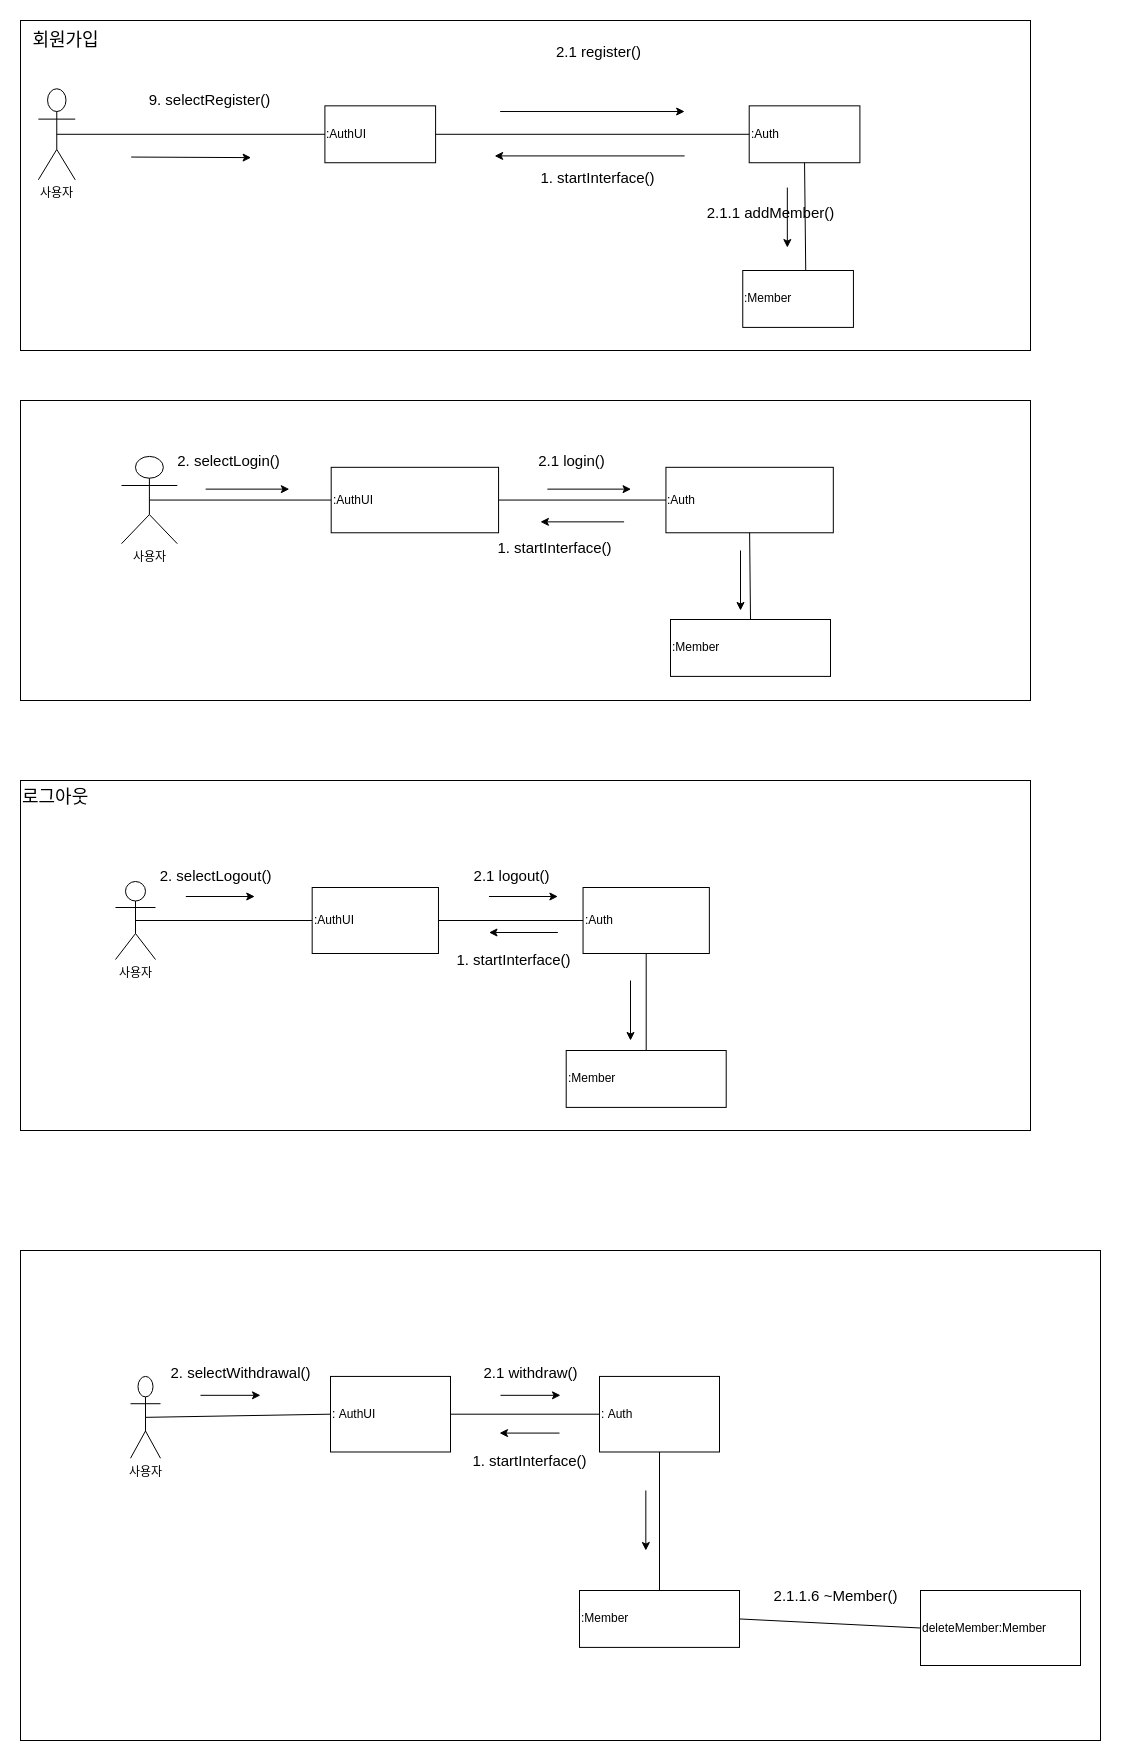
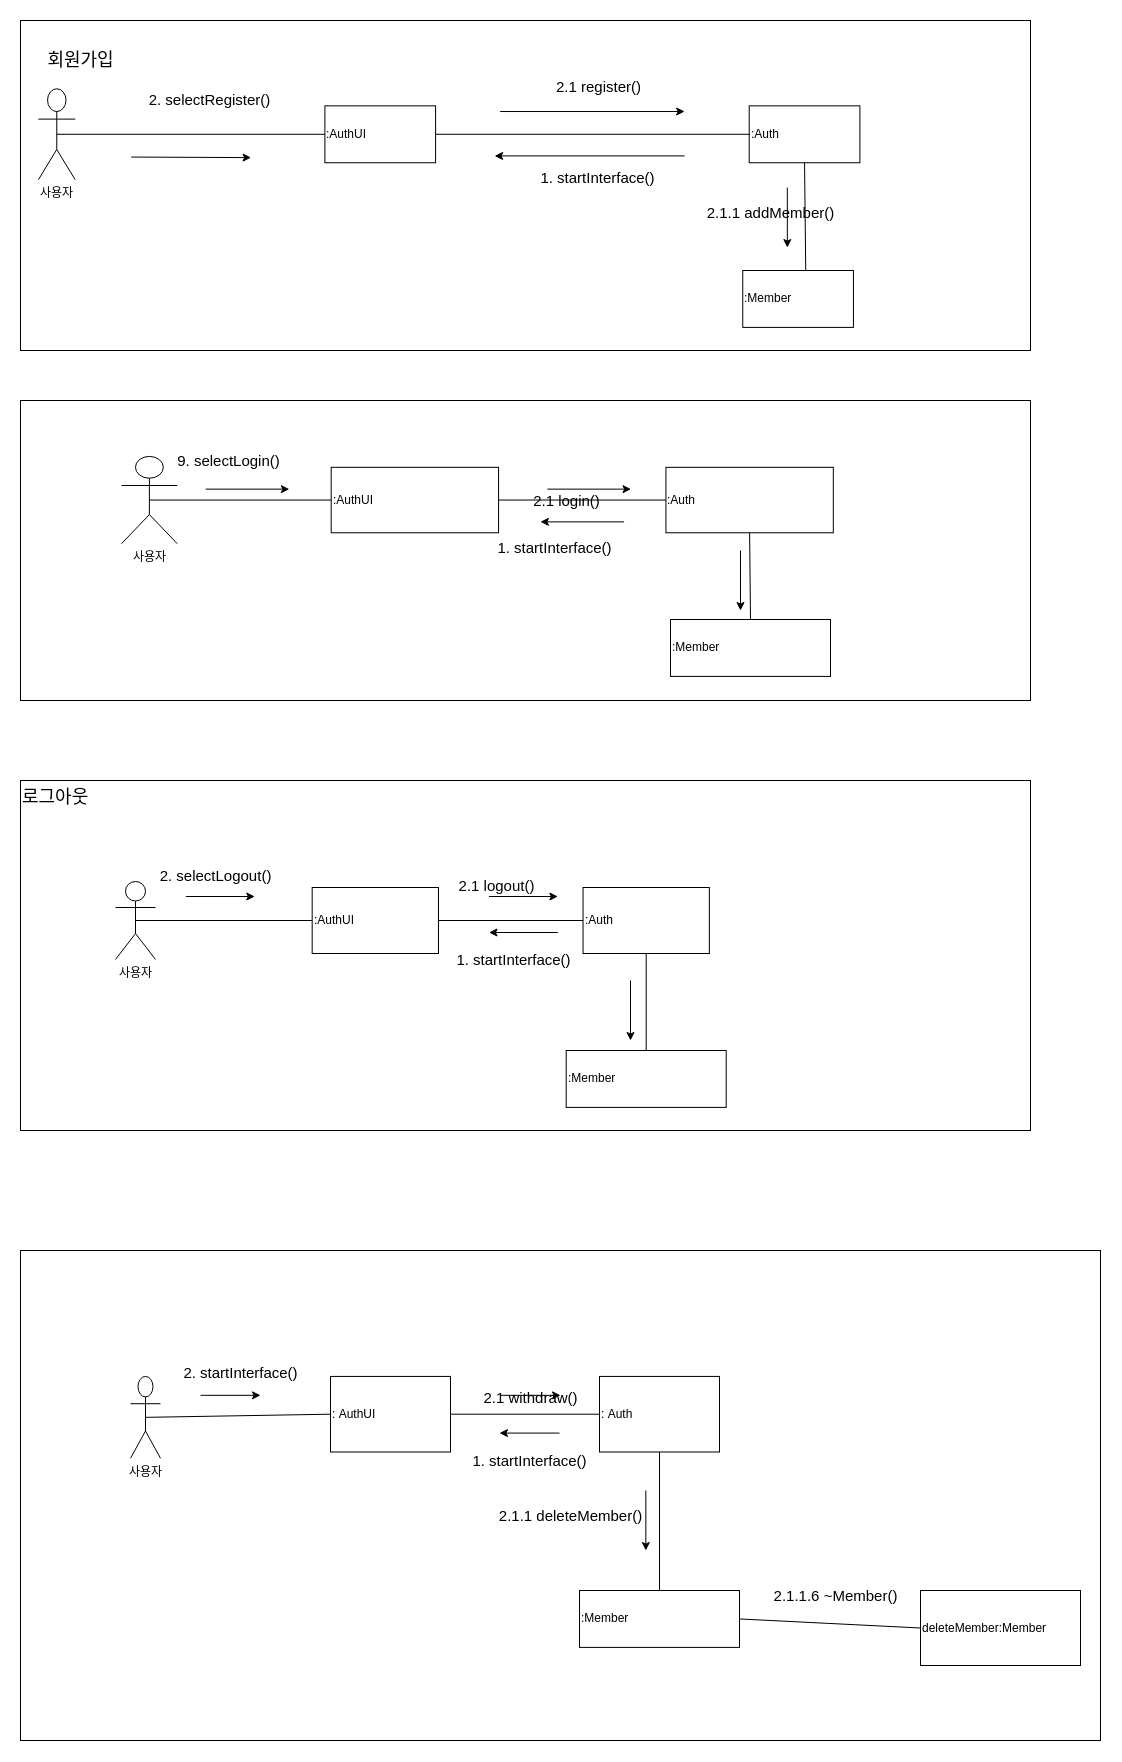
node "회원가입": moved (66, 41) -> (81, 61)
node "2.1 register()": moved (599, 52) -> (599, 87)
node "9. selectRegister()": label "9. selectRegister()" -> "2. selectRegister()"
node "2. selectLogin()": label "2. selectLogin()" -> "9. selectLogin()"
node "2.1 login()": moved (571, 461) -> (566, 501)
node "2.1 logout()": moved (511, 876) -> (496, 886)
node "2. selectWithdrawal()": label "2. selectWithdrawal()" -> "2. startInterface()"
node "2.1 withdraw()": moved (531, 1373) -> (531, 1398)
node "2.1.1 deleteMember()": added
